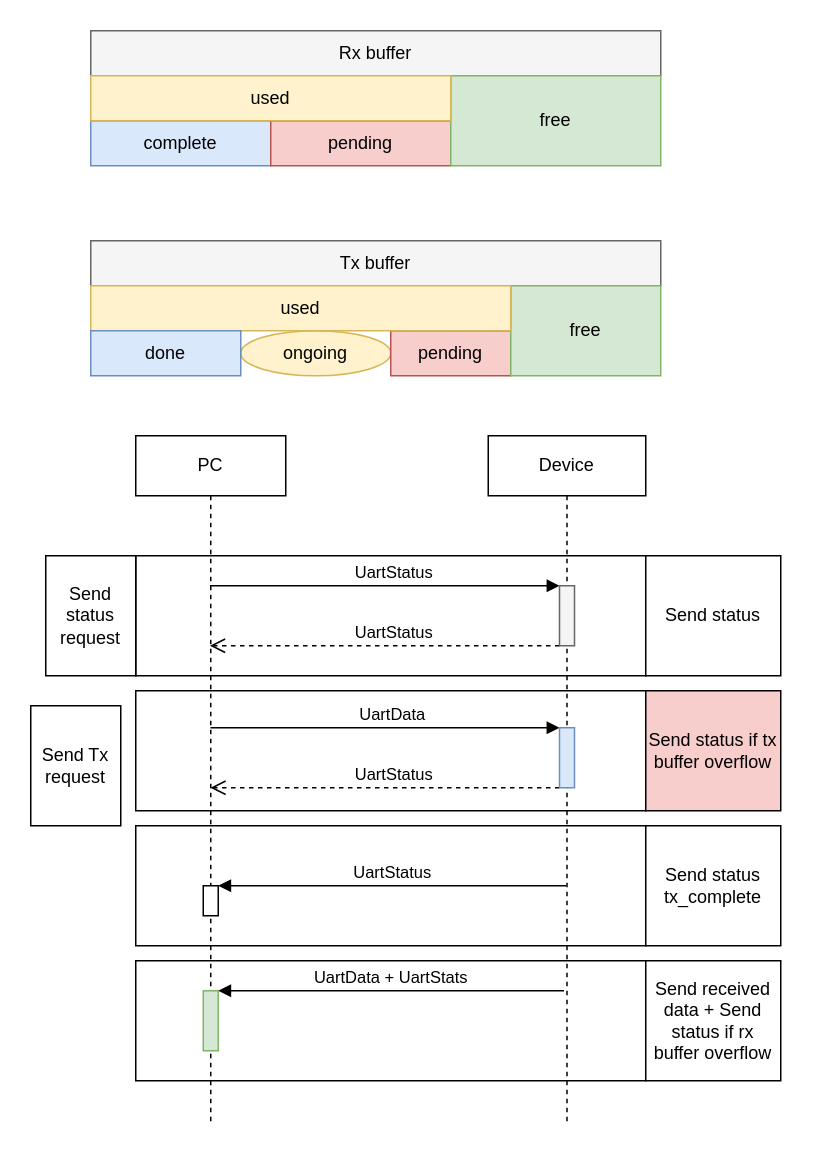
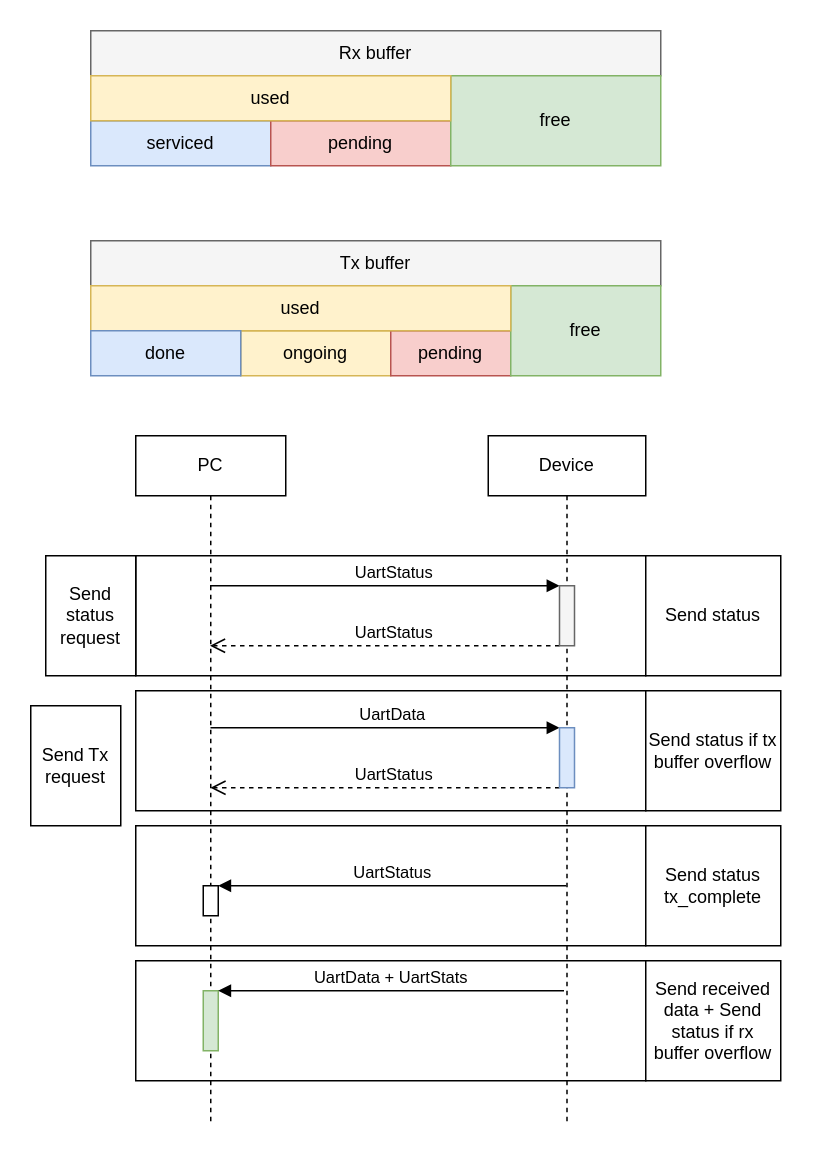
node "complete": label "complete" -> "serviced"
node "ongoing": shape ellipse -> rectangle
node "Send status if tx buffer overflow": fillcolor #f8cecc -> #ffffff
